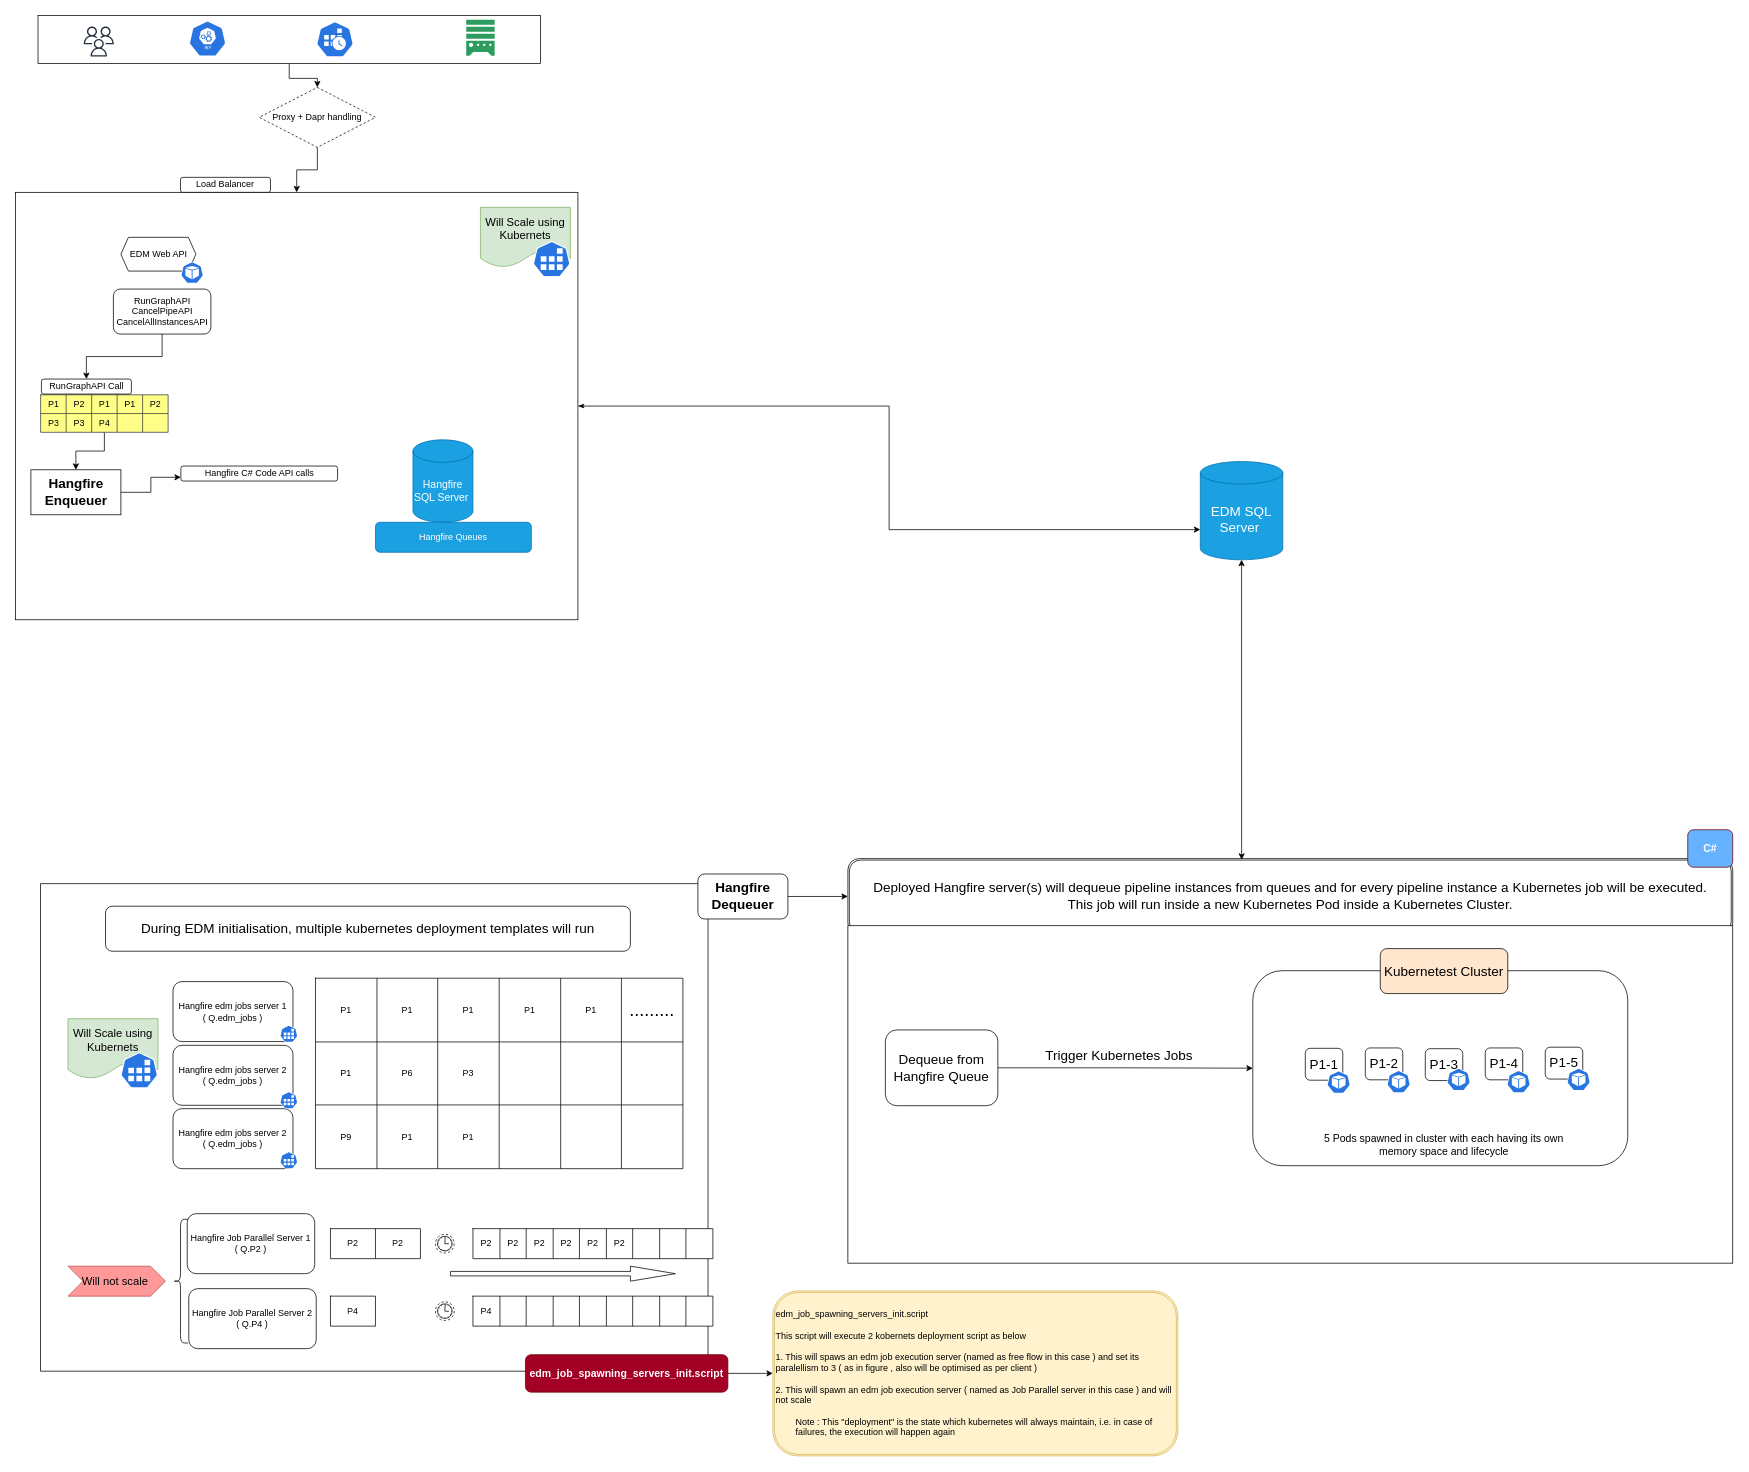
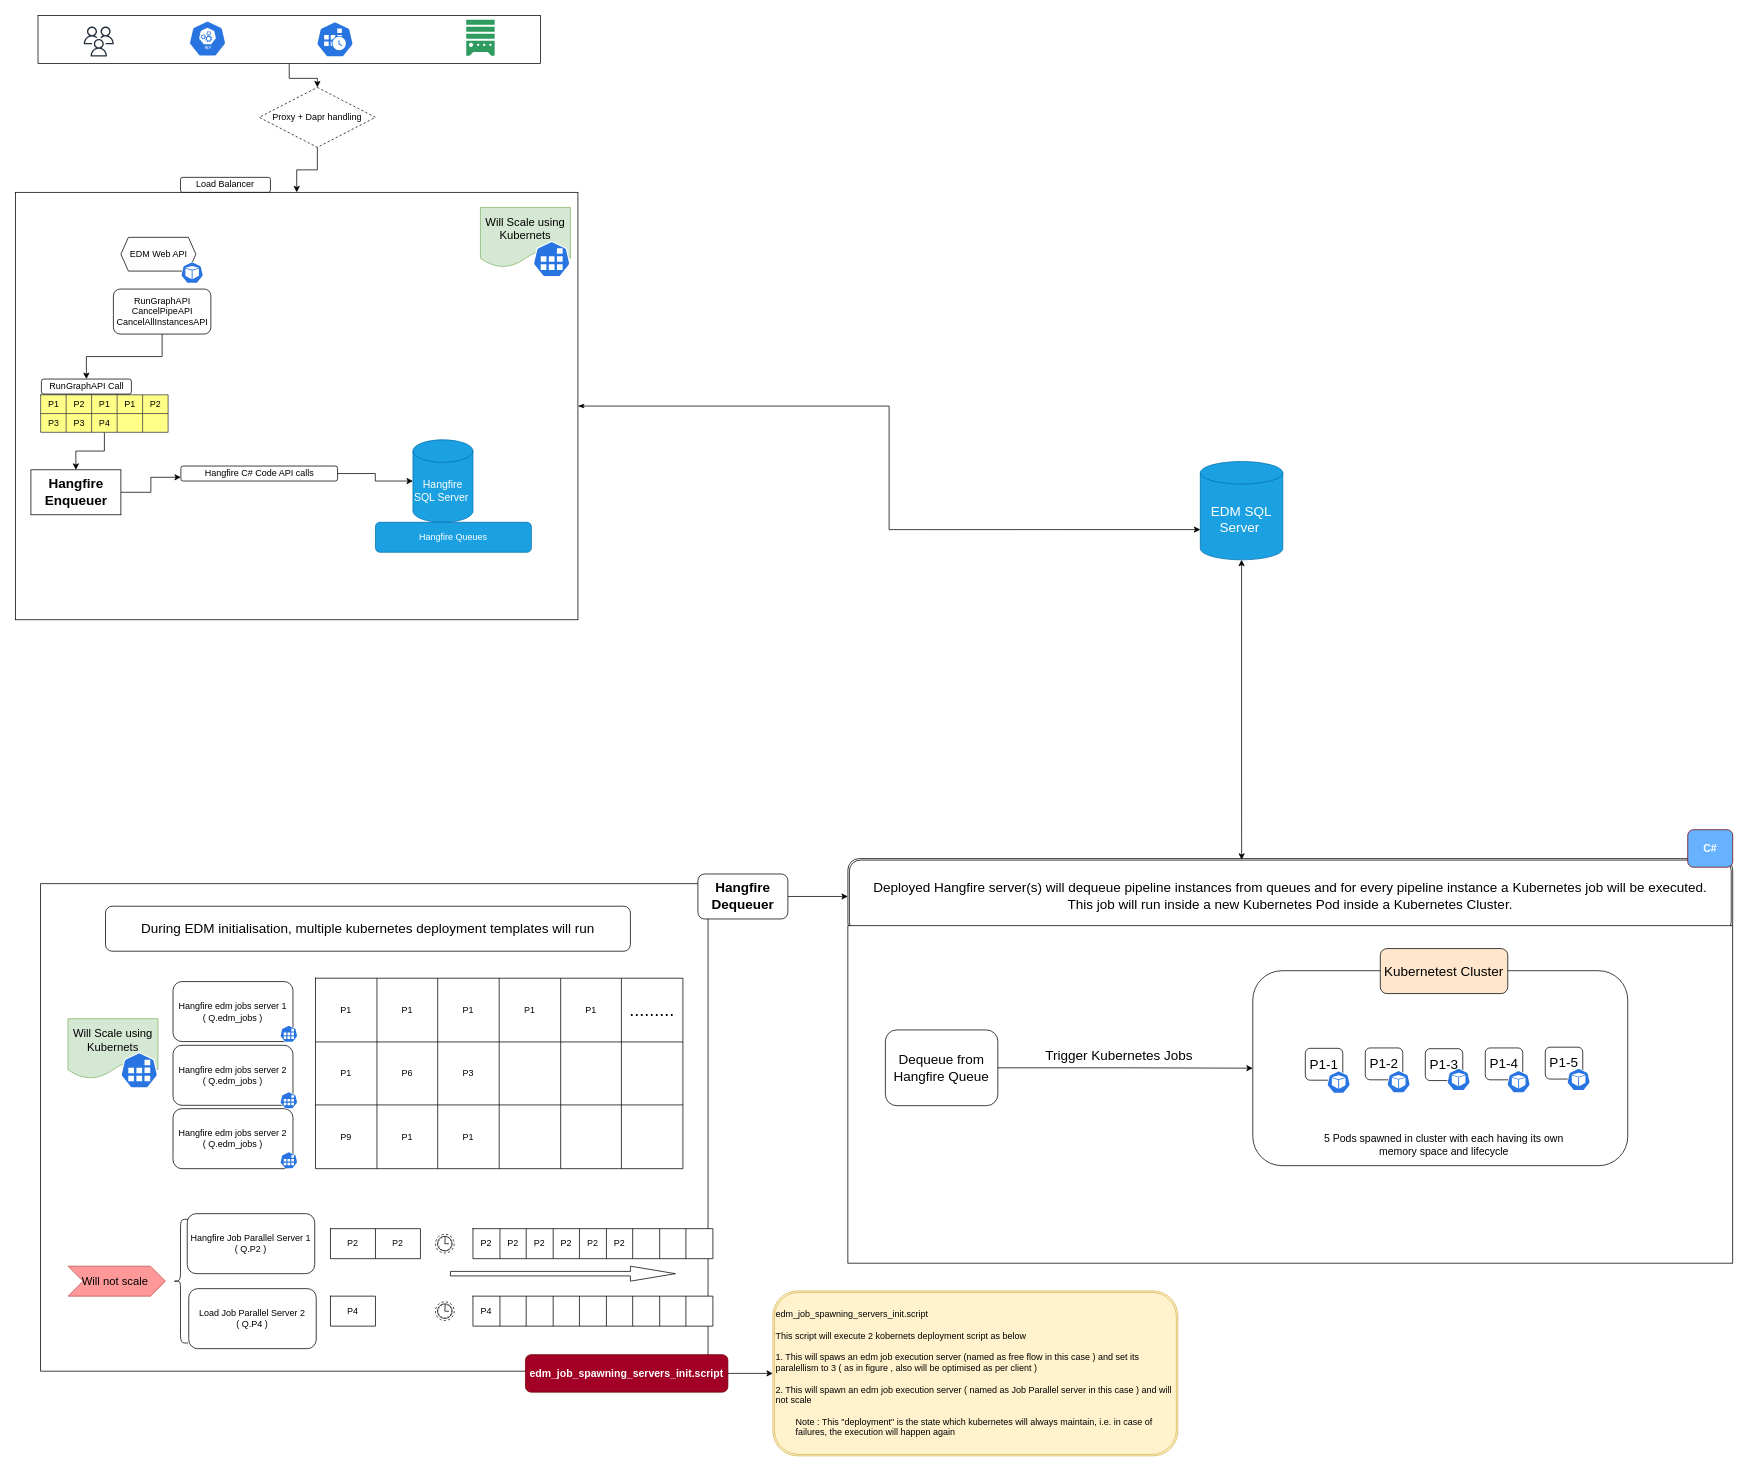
edge "Hangfire C# Code API calls" -> "Hangfire SQL Server": added
node "Hangfire Job Parallel Server 2 ( Q.P4 )": label "Hangfire Job Parallel Server 2 ( Q.P4 )" -> "Load Job Parallel Server 2 ( Q.P4 )"
